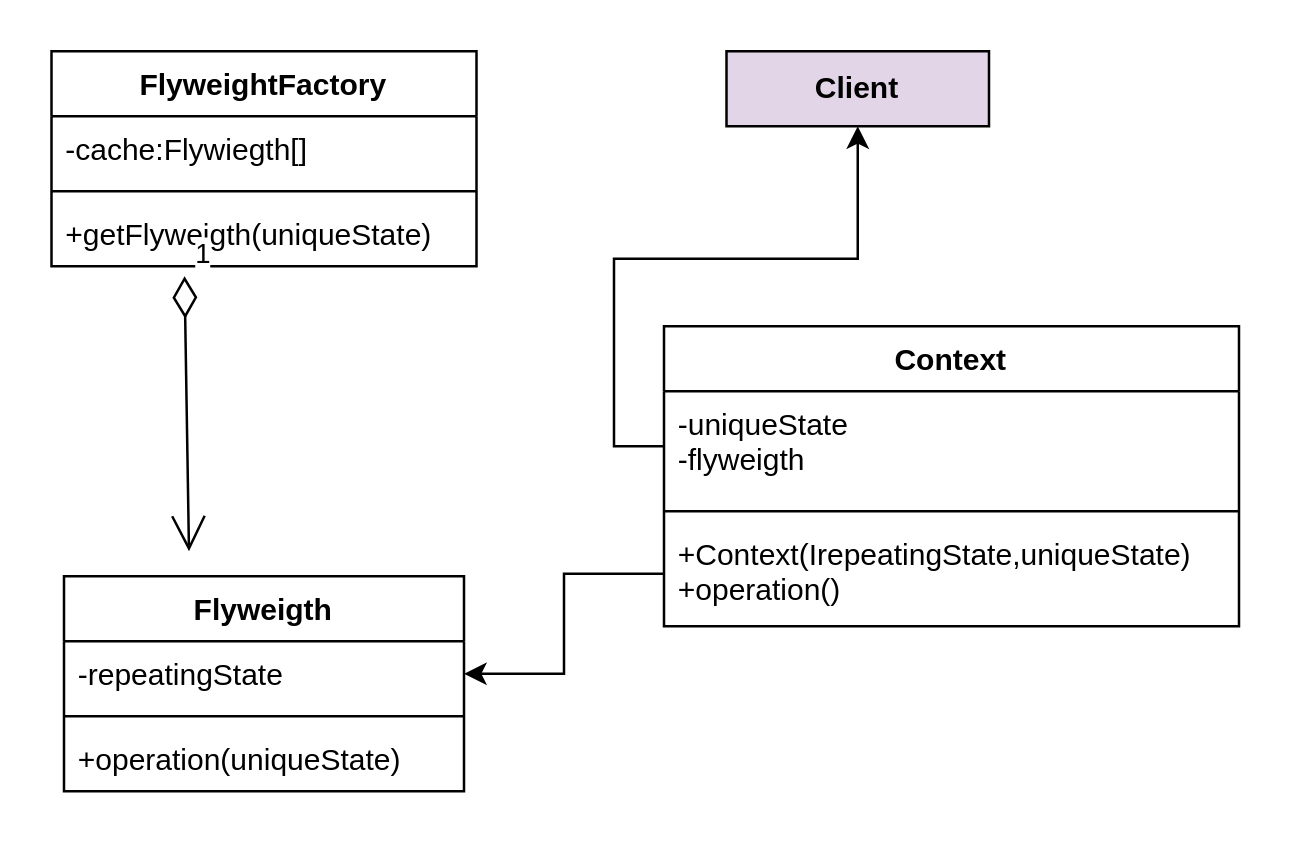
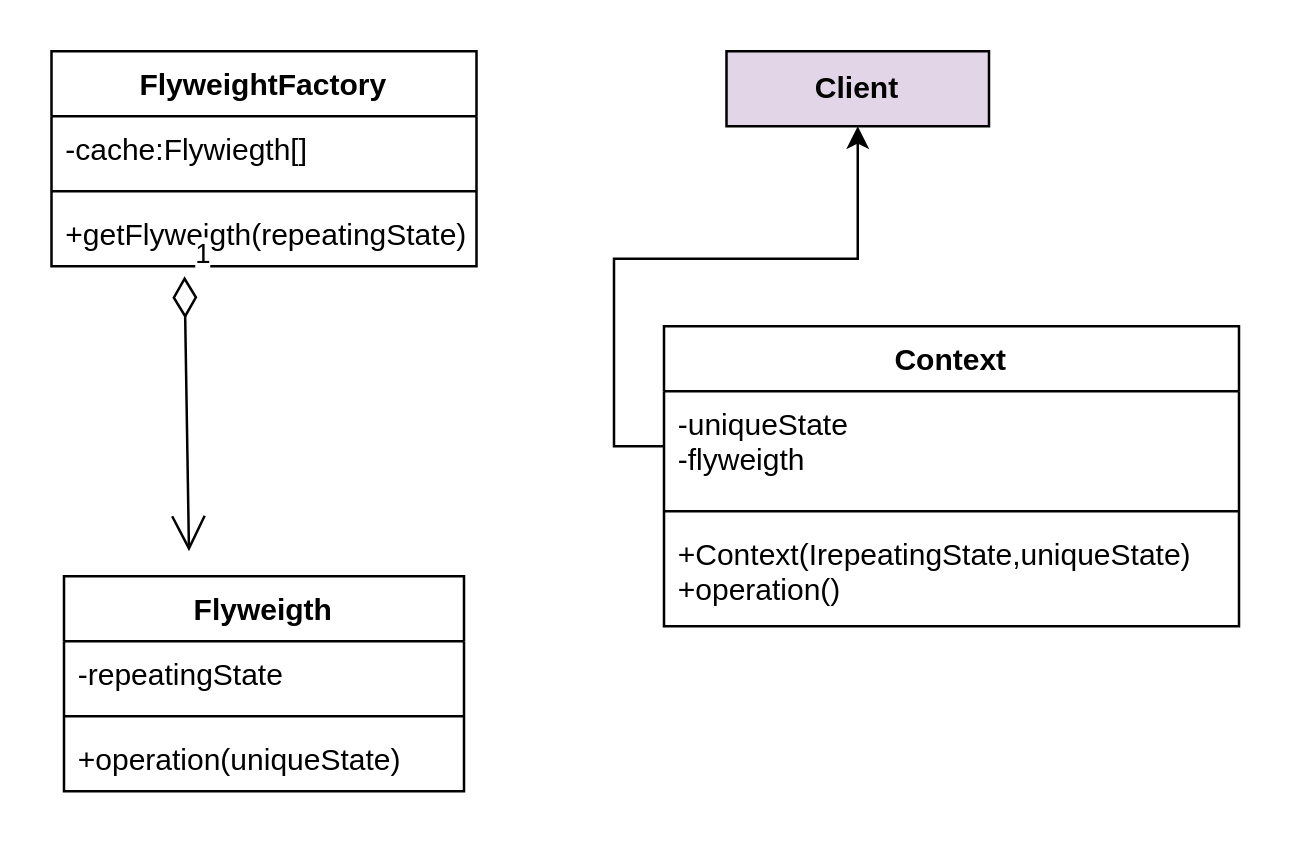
node "+getFlyweigth(uniqueState)": label "+getFlyweigth(uniqueState)" -> "+getFlyweigth(repeatingState)"
edge "+Context(IrepeatingState,uniqueState) +operation()" -> "-repeatingState": removed
